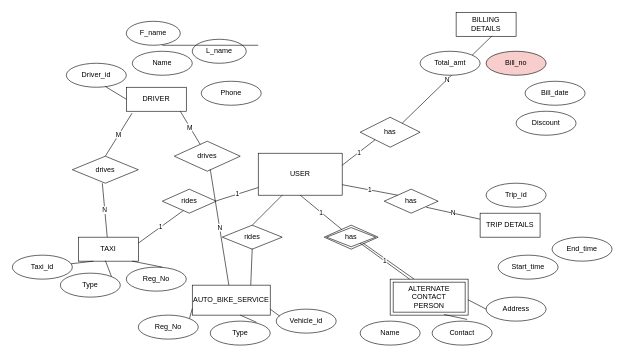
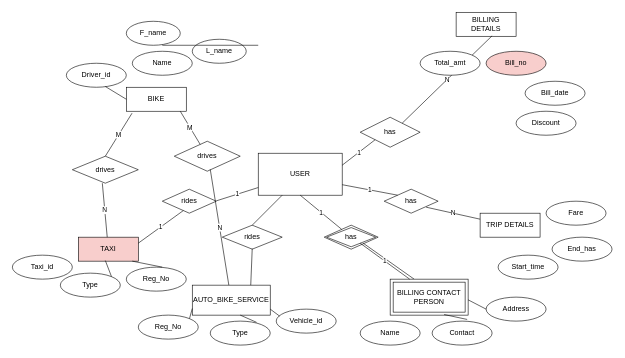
node "Phone": removed
node "DRIVER": label "DRIVER" -> "BIKE"
node "Trip_id": removed
node "Fare": added
node "TAXI": fillcolor #ffffff -> #f8cecc
node "End_time": label "End_time" -> "End_has"
edge "TAXI" -- "Taxi_id": removed
node "ALTERNATE CONTACT PERSON": label "ALTERNATE CONTACT PERSON" -> "BILLING CONTACT PERSON"
